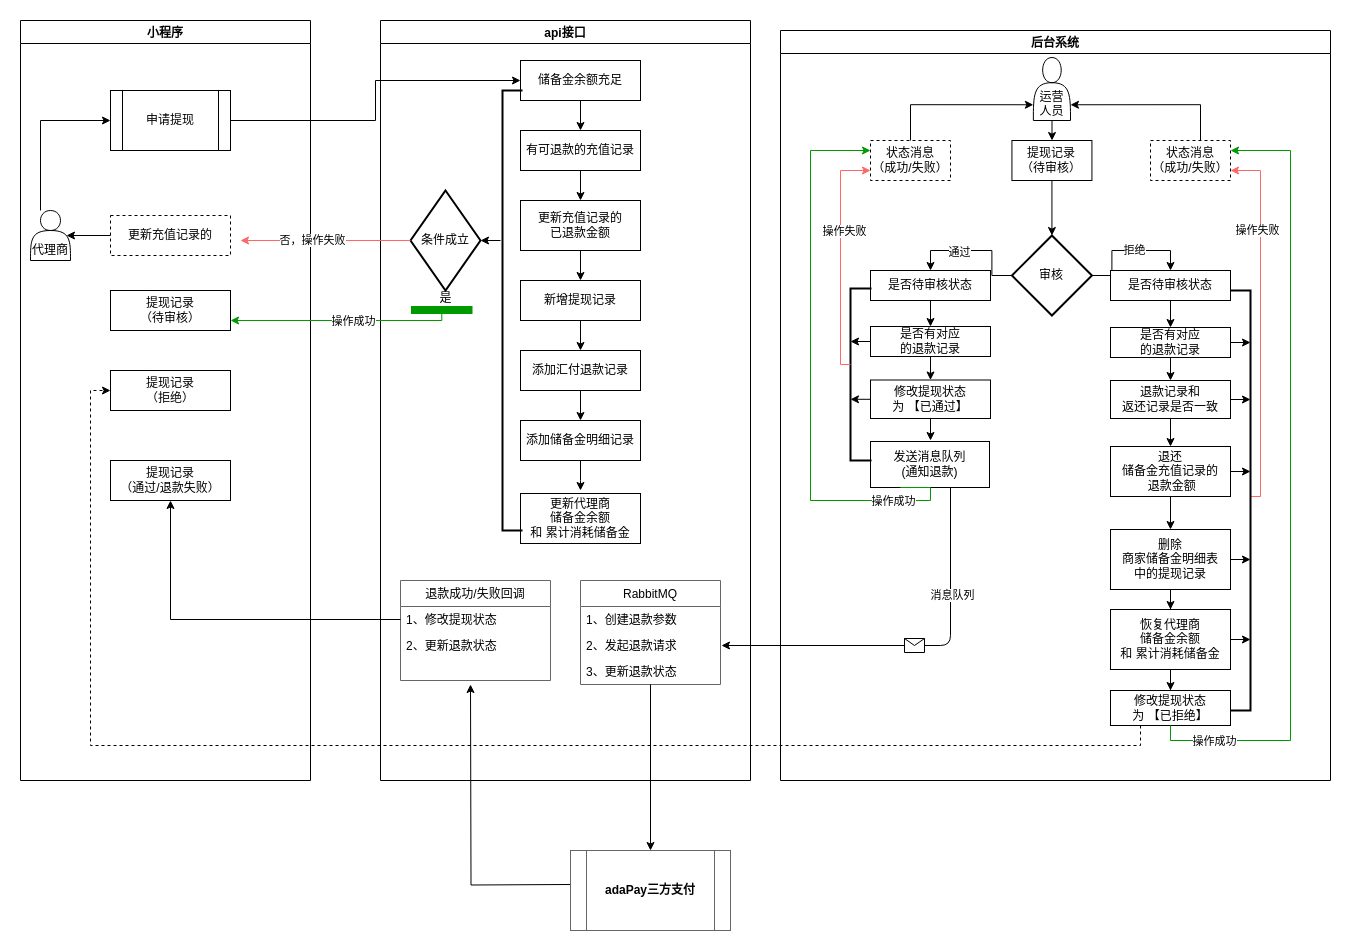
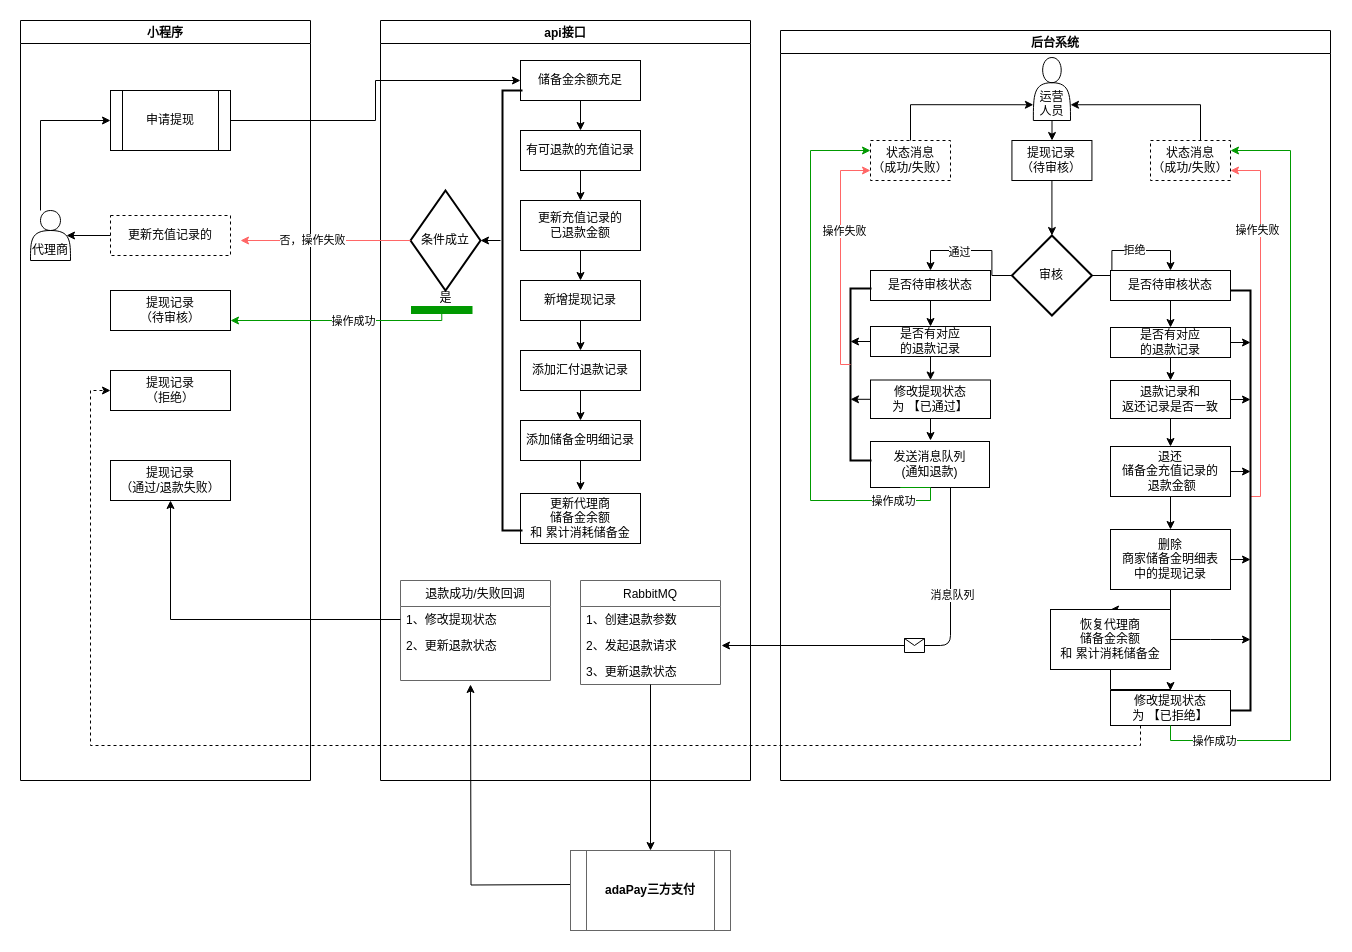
node "恢复代理商 储备金余额 和 累计消耗储备金": moved (1171, 640) -> (1111, 640)
